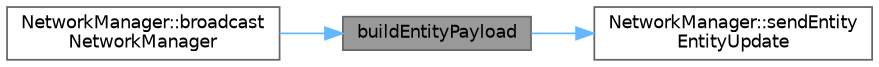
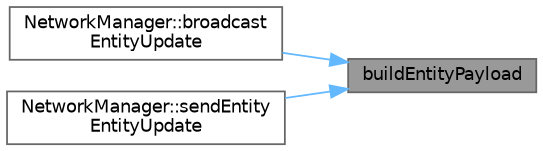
node "NetworkManager::broadcast NetworkManager": label "NetworkManager::broadcast NetworkManager" -> "NetworkManager::broadcast EntityUpdate"
edge "buildEntityPayload" -> "NetworkManager::sendEntity EntityUpdate": reversed
